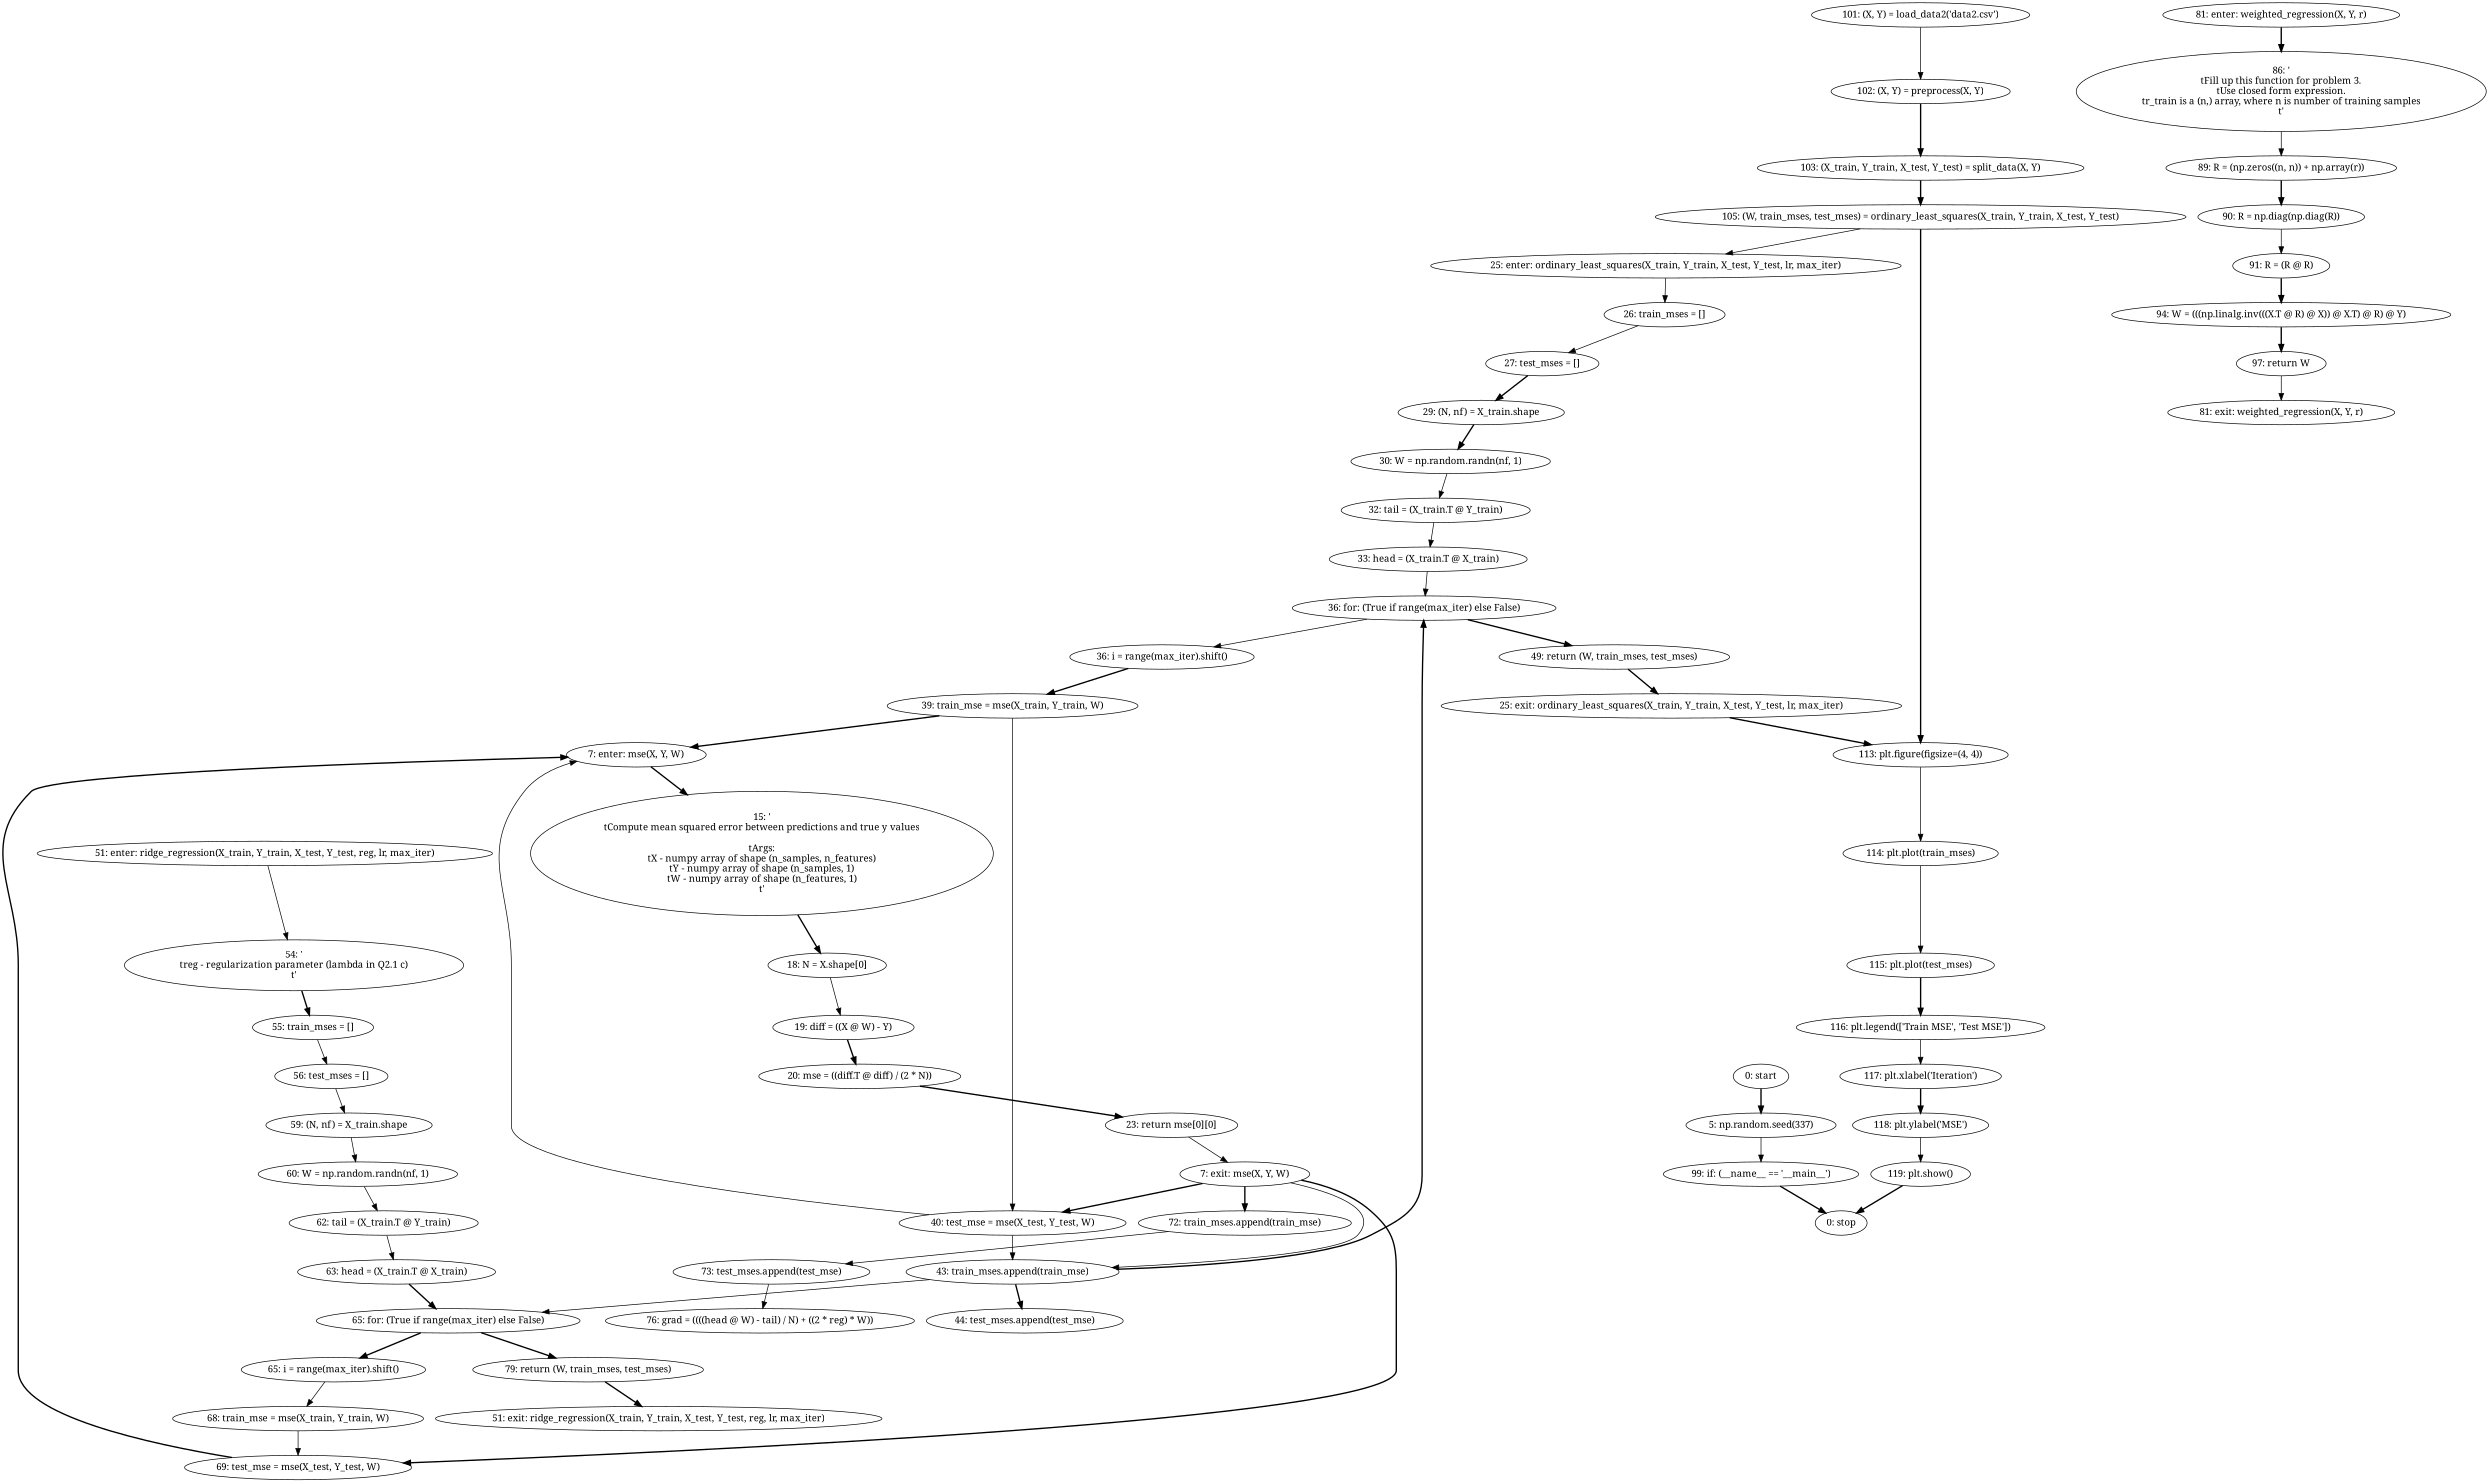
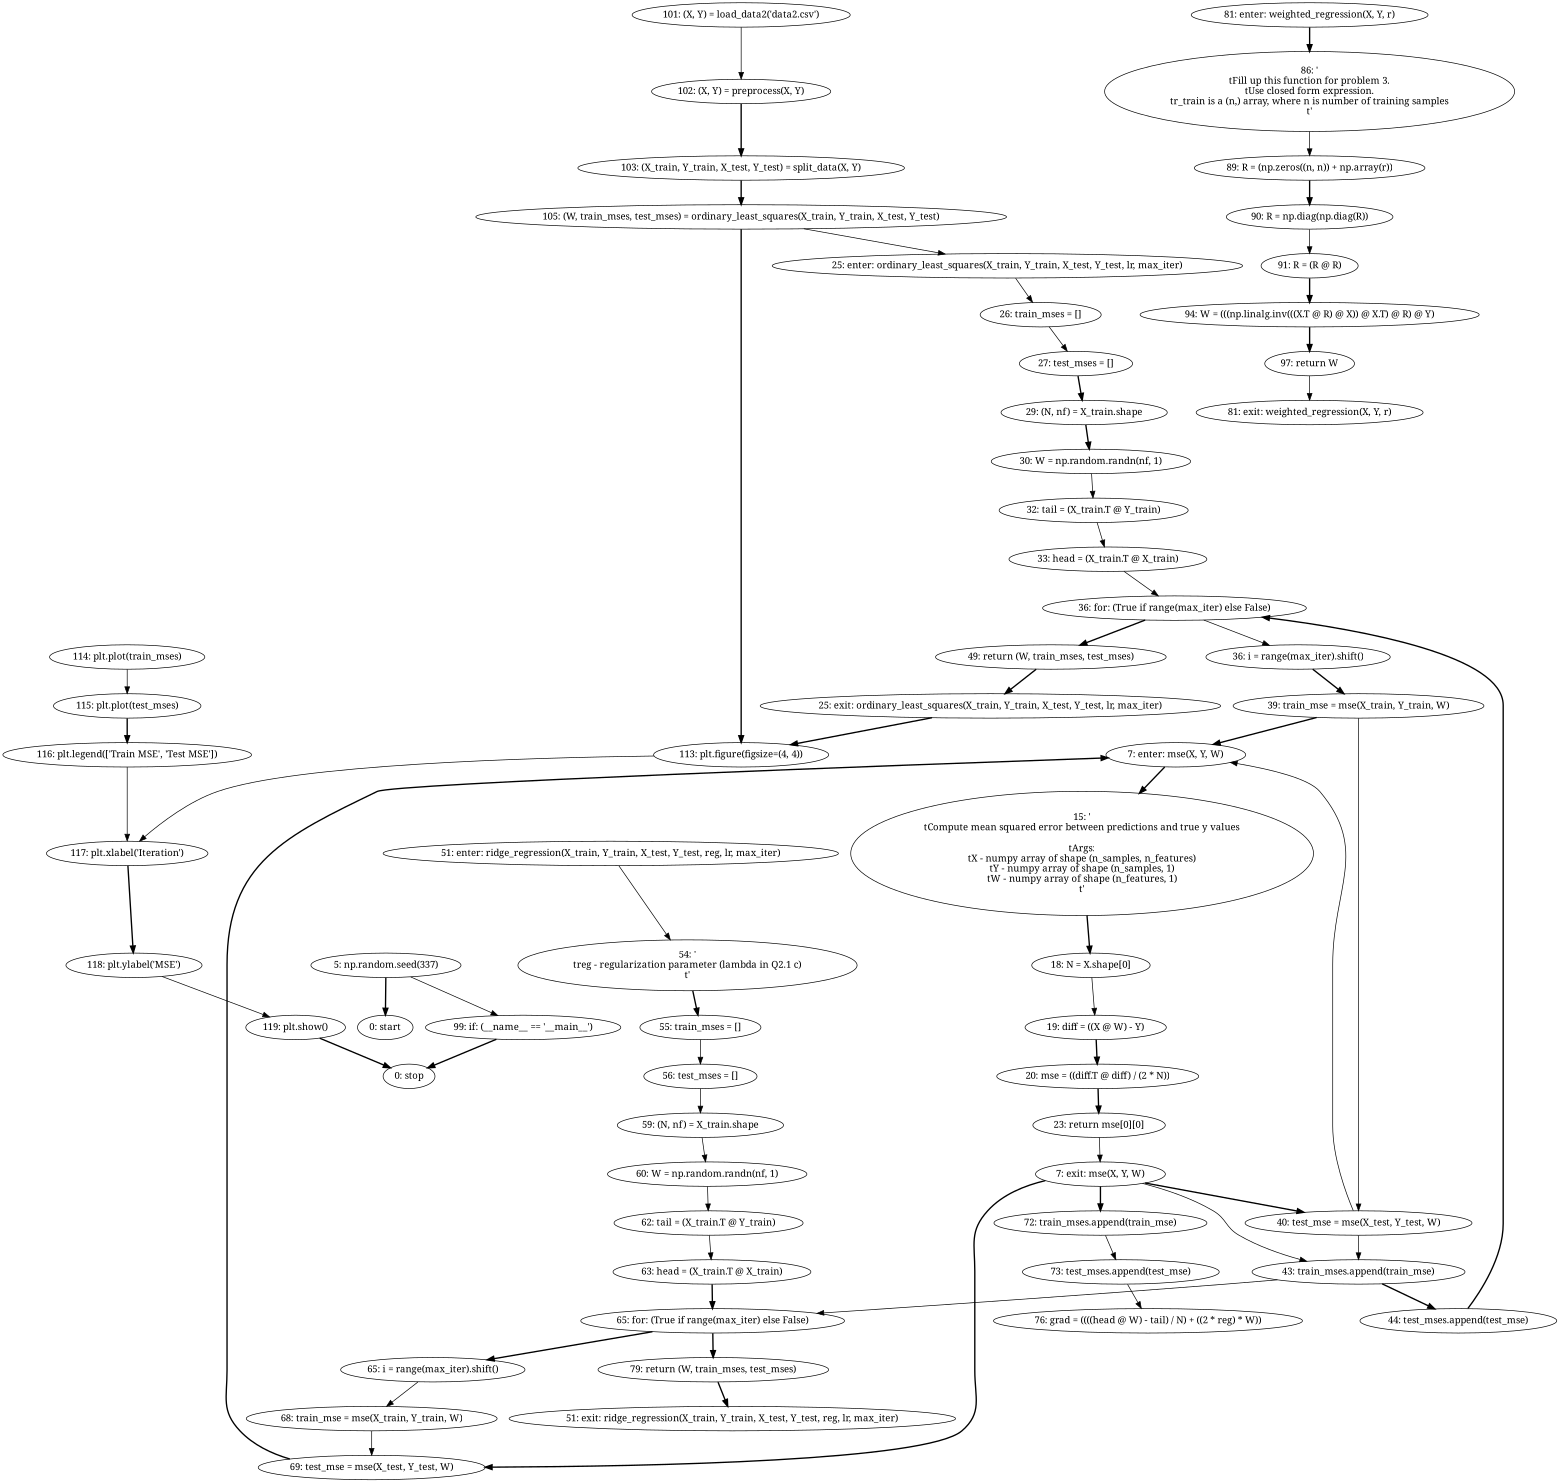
edge "113: plt.figure(figsize=(4, 4))" -> "114: plt.plot(train_mses)": now "113: plt.figure(figsize=(4, 4))" -> "117: plt.xlabel('Iteration')"
edge "43: train_mses.append(train_mse)" -> "36: for: (True if range(max_iter) else False)": now "44: test_mses.append(test_mse)" -> "36: for: (True if range(max_iter) else False)"
edge "0: start" -> "5: np.random.seed(337)": reversed
